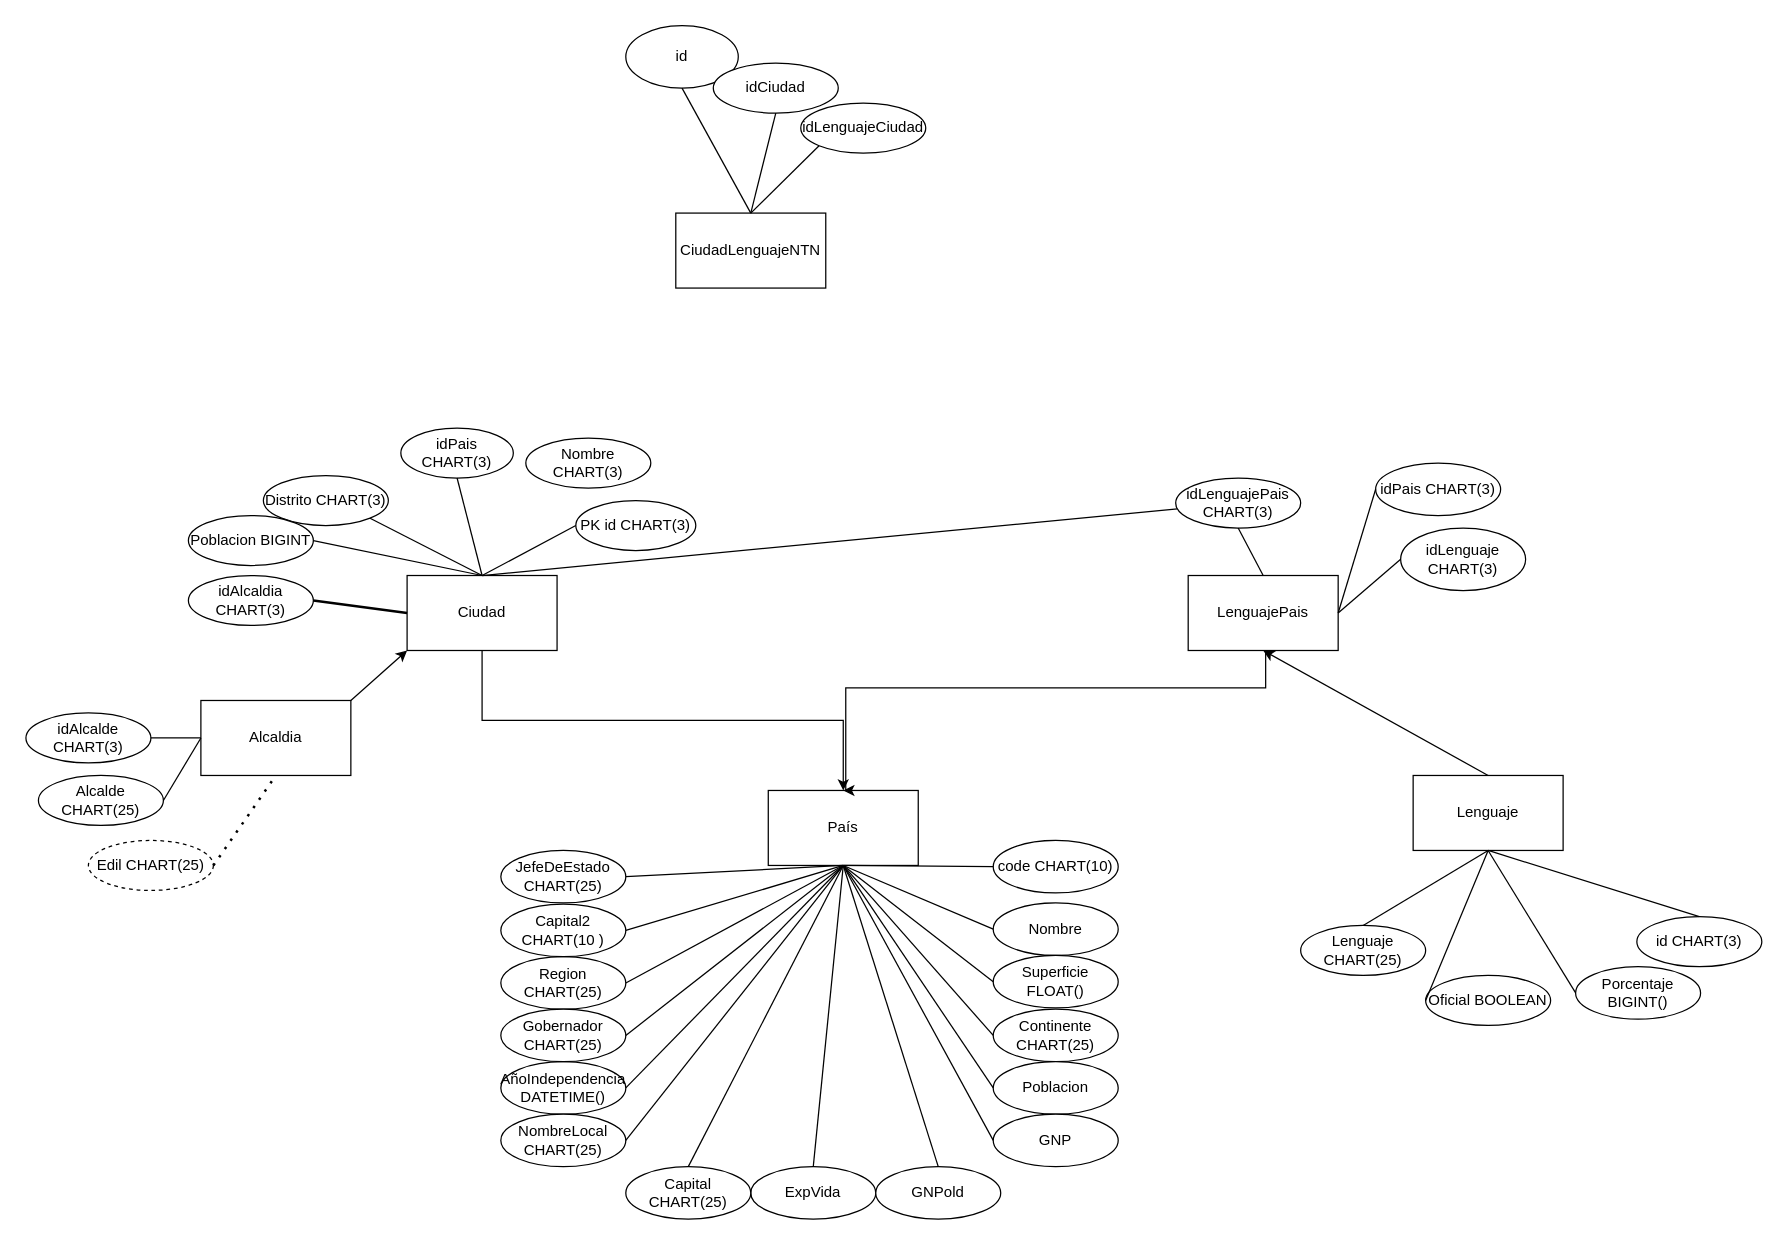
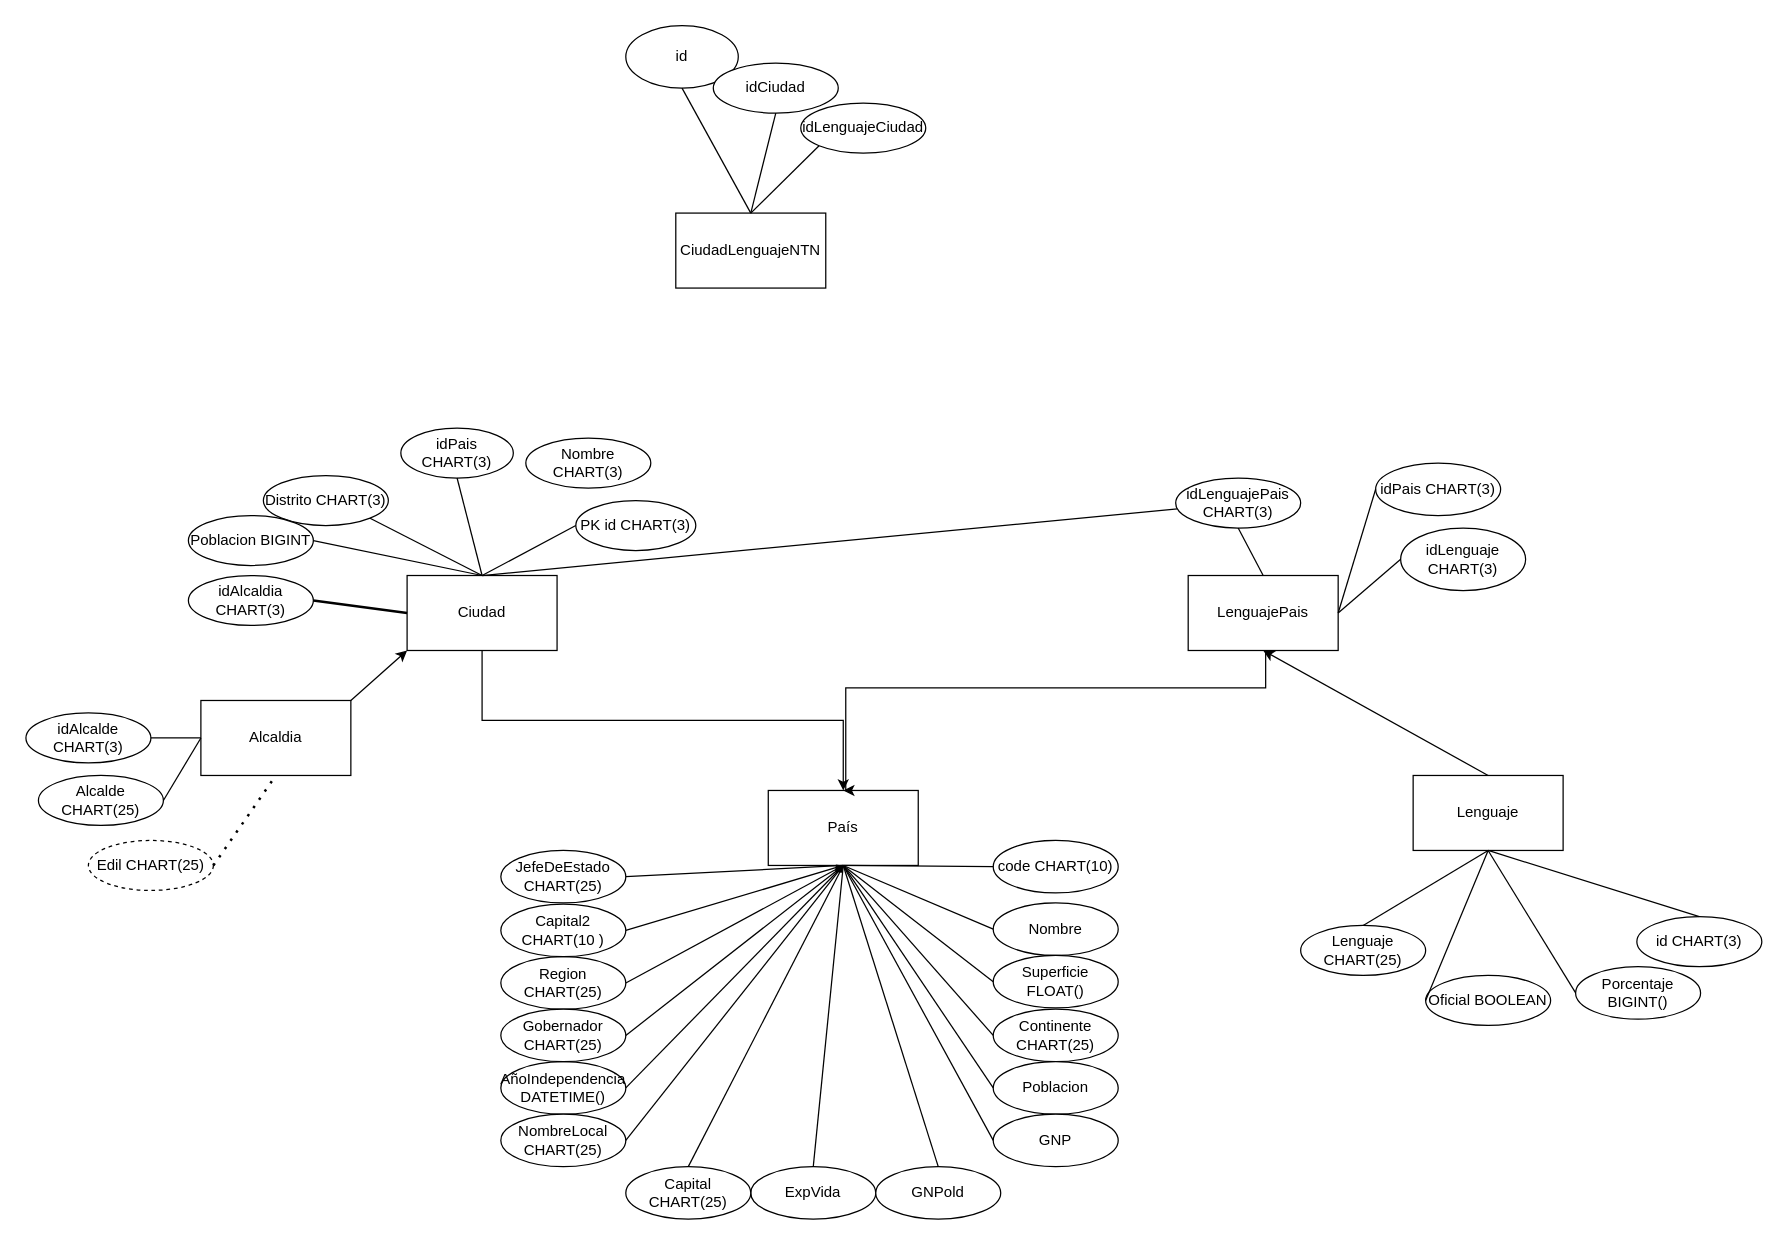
edge "País" -- "Gobernador CHART(25)": arrowhead none -> diamond
